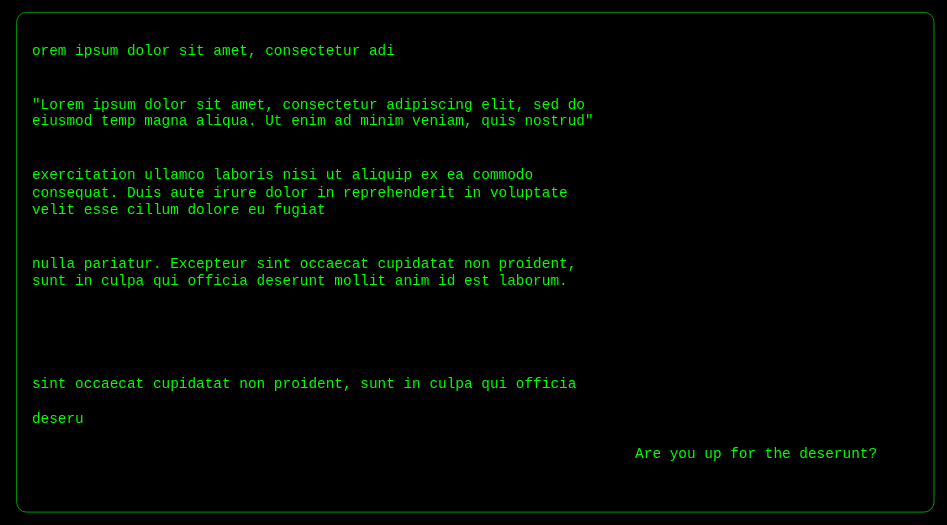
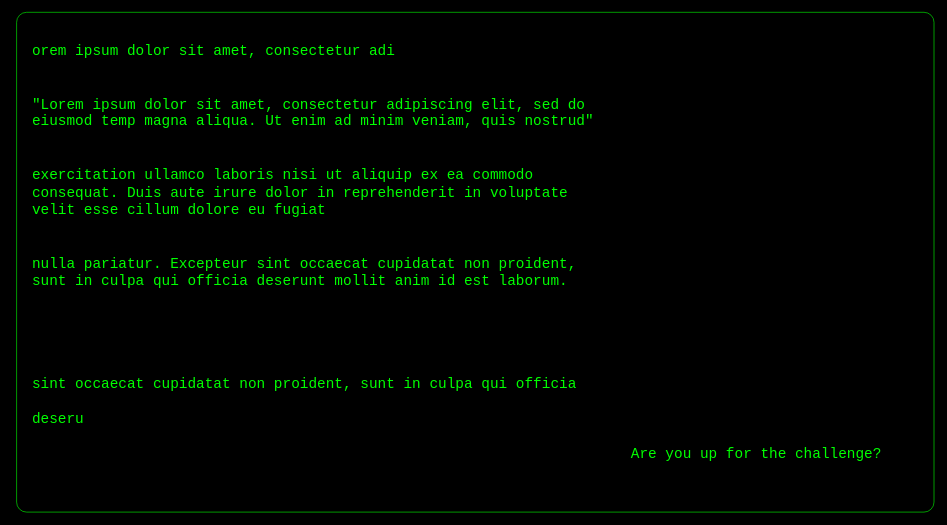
node "Are you up for the deserunt?": label "Are you up for the deserunt?" -> "Are you up for the challenge?"
